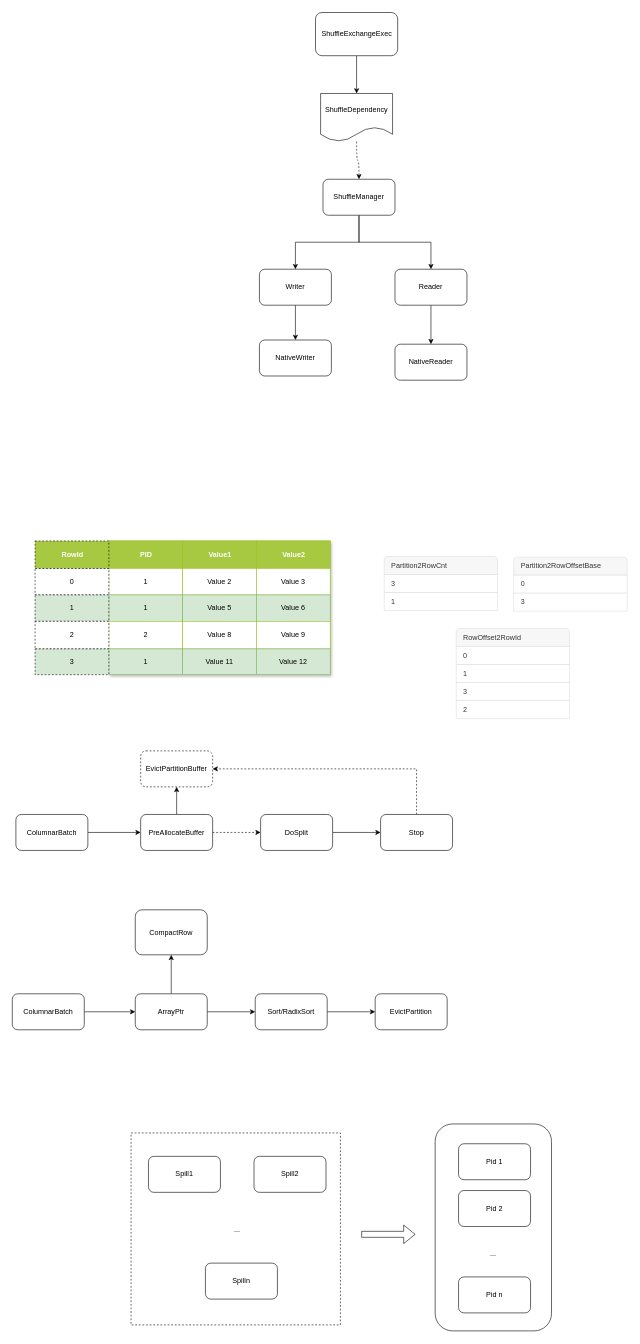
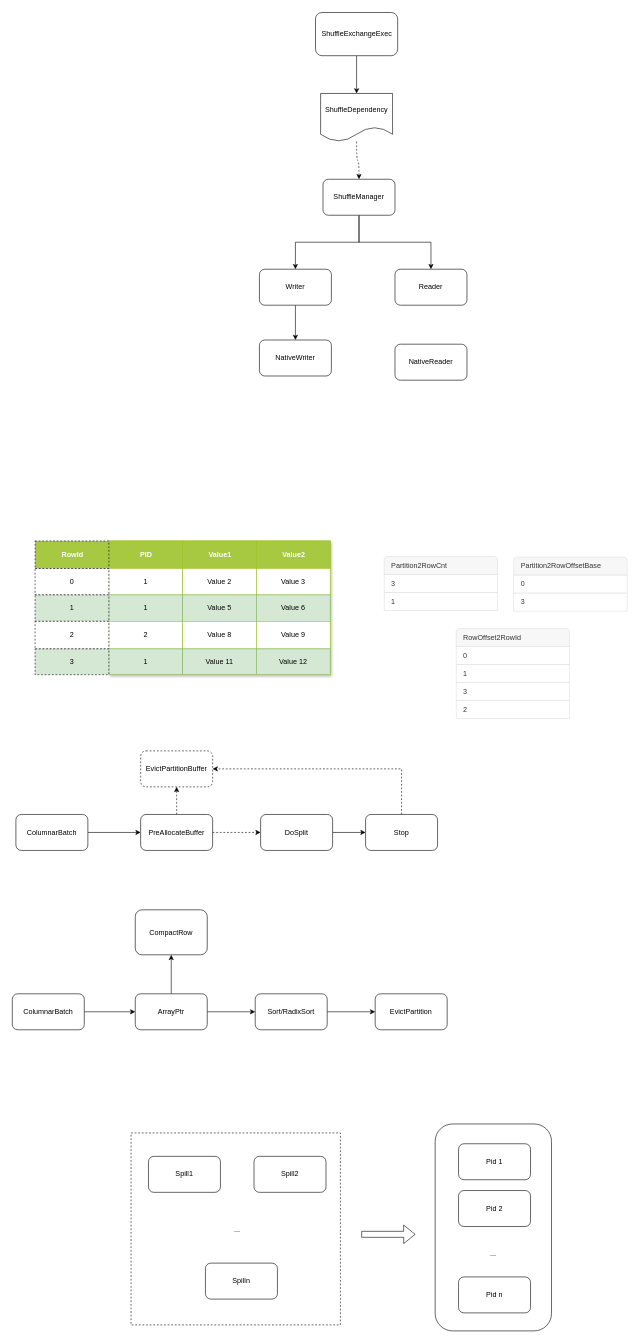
edge "Reader" -> "NativeReader": removed
edge "PreAllocateBuffer" -> "EvictPartitionBuffer": style solid -> dashed
node "Stop": moved (417, 833) -> (402, 833)
